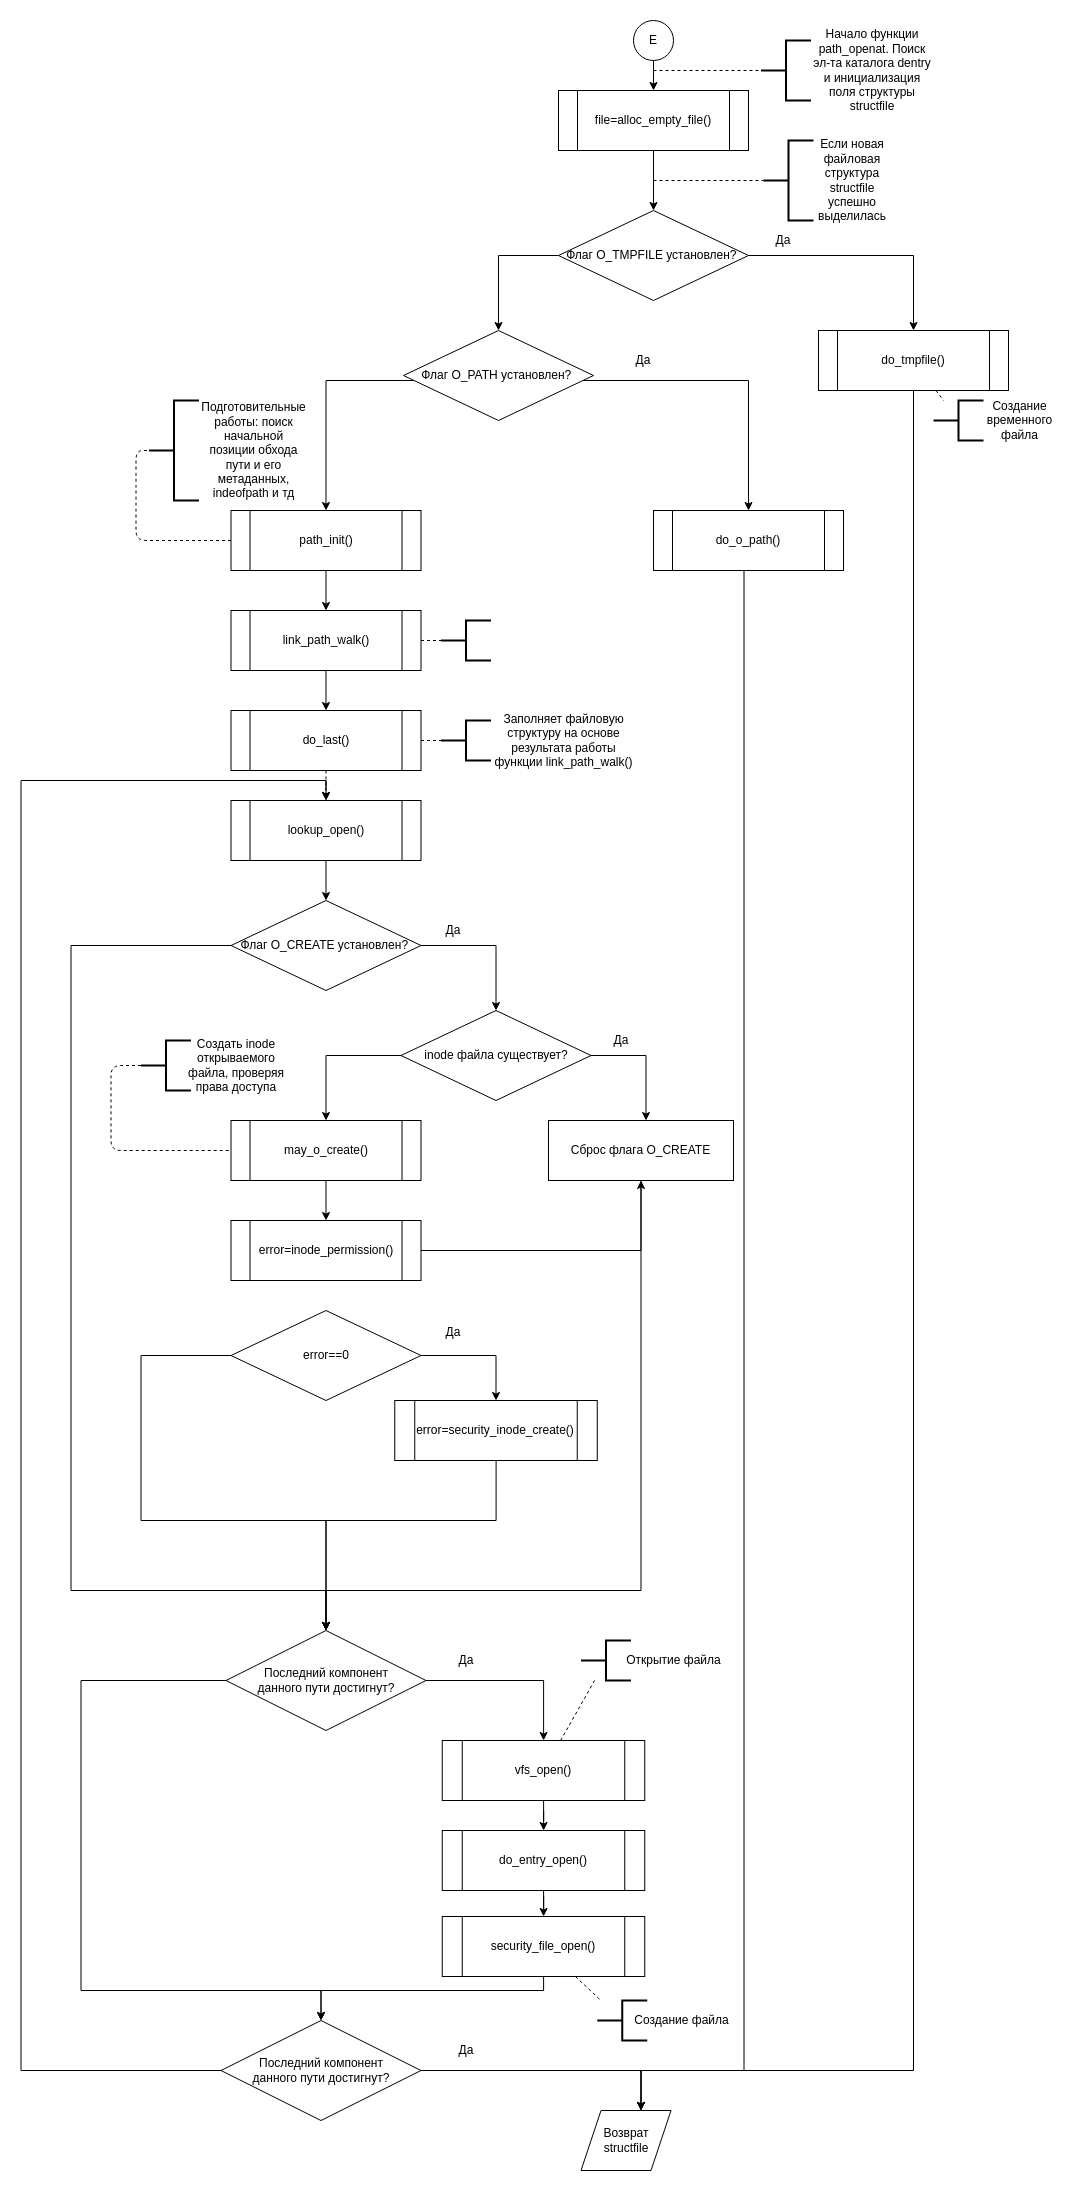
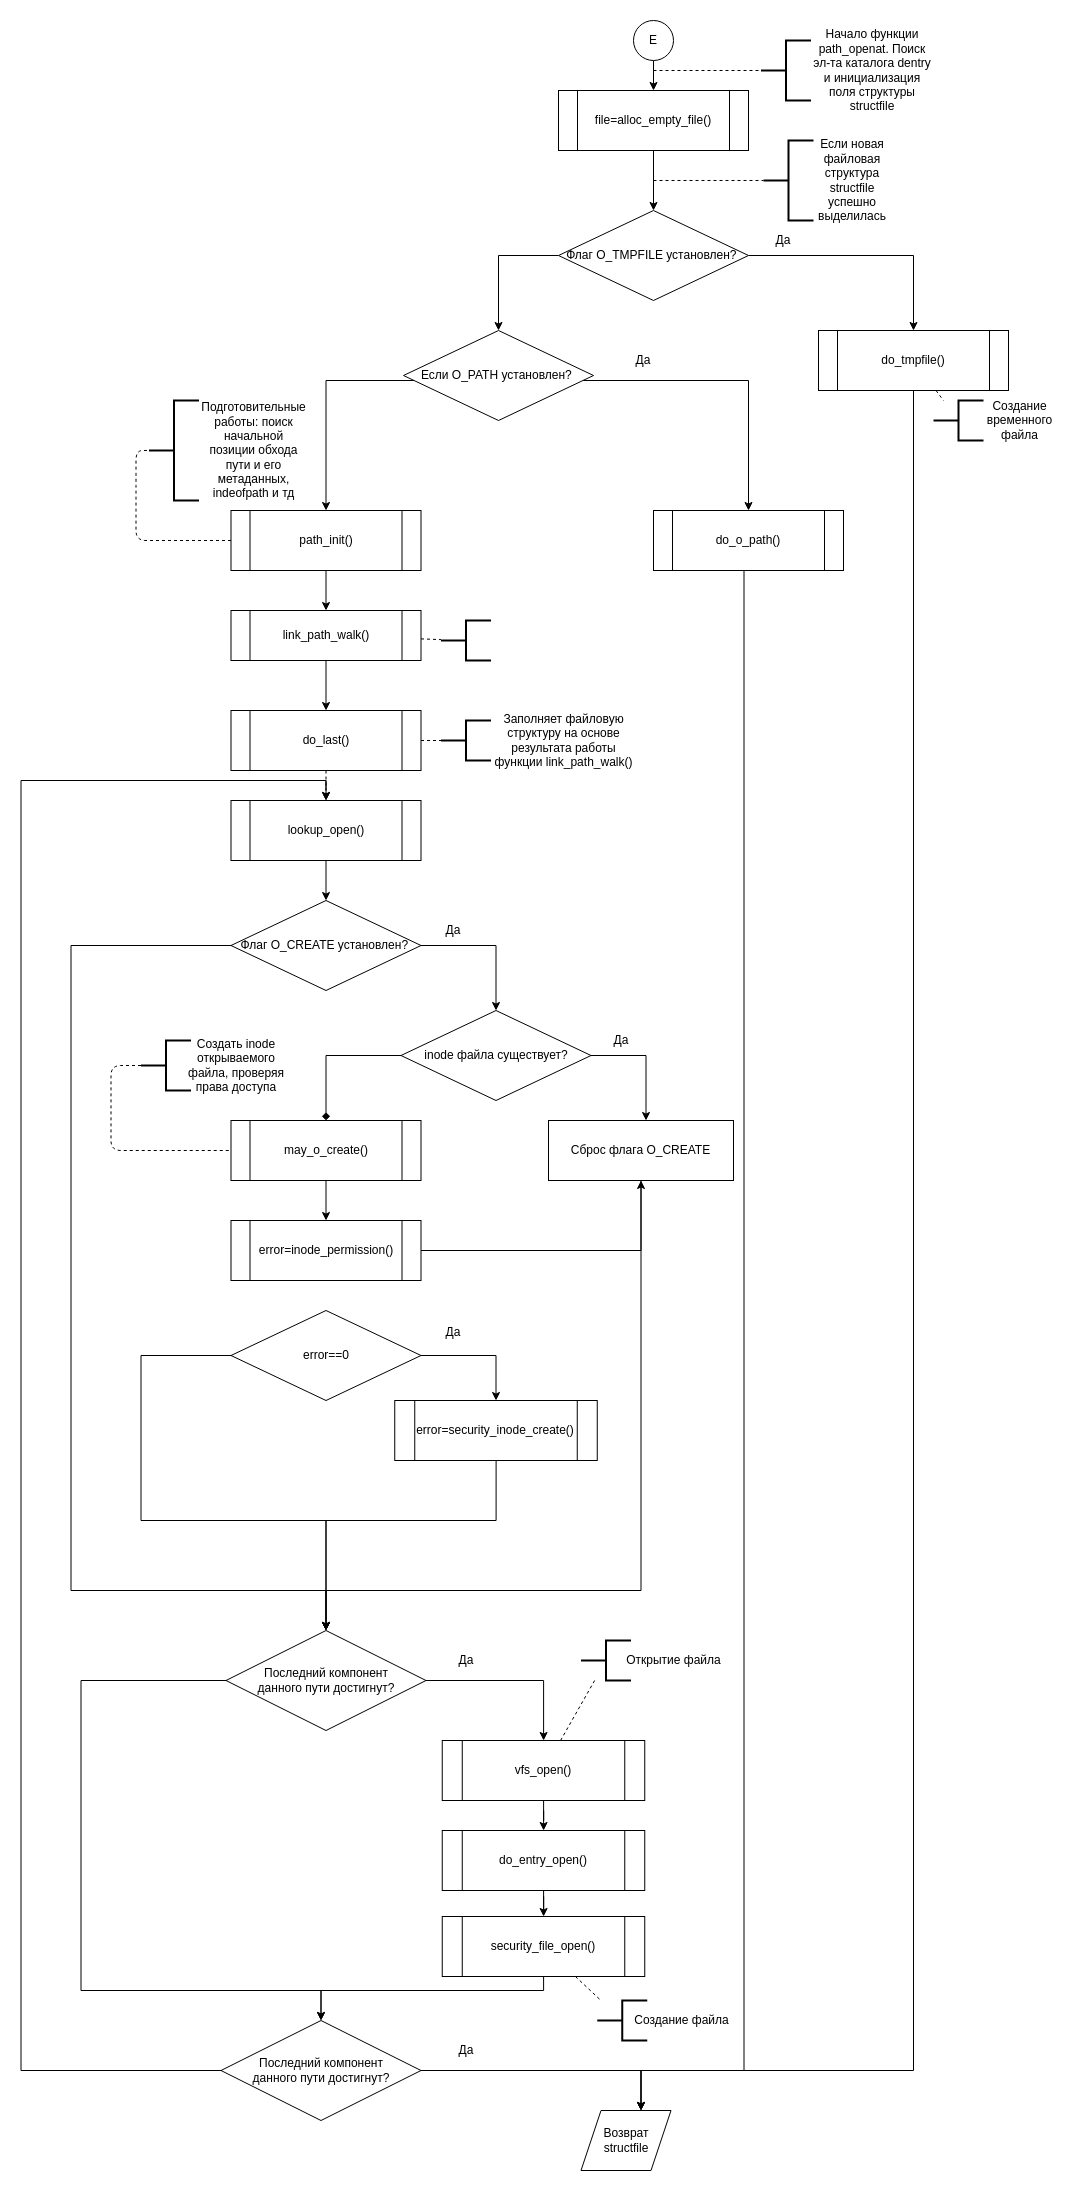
node "Флаг O_PATH установлен?": label "Флаг O_PATH установлен?" -> "Если O_PATH установлен?"
node "link_path_walk()": size 190x60 -> 190x50
edge "inode файла существует?" -> "may_o_create()": arrowhead classic -> diamond
